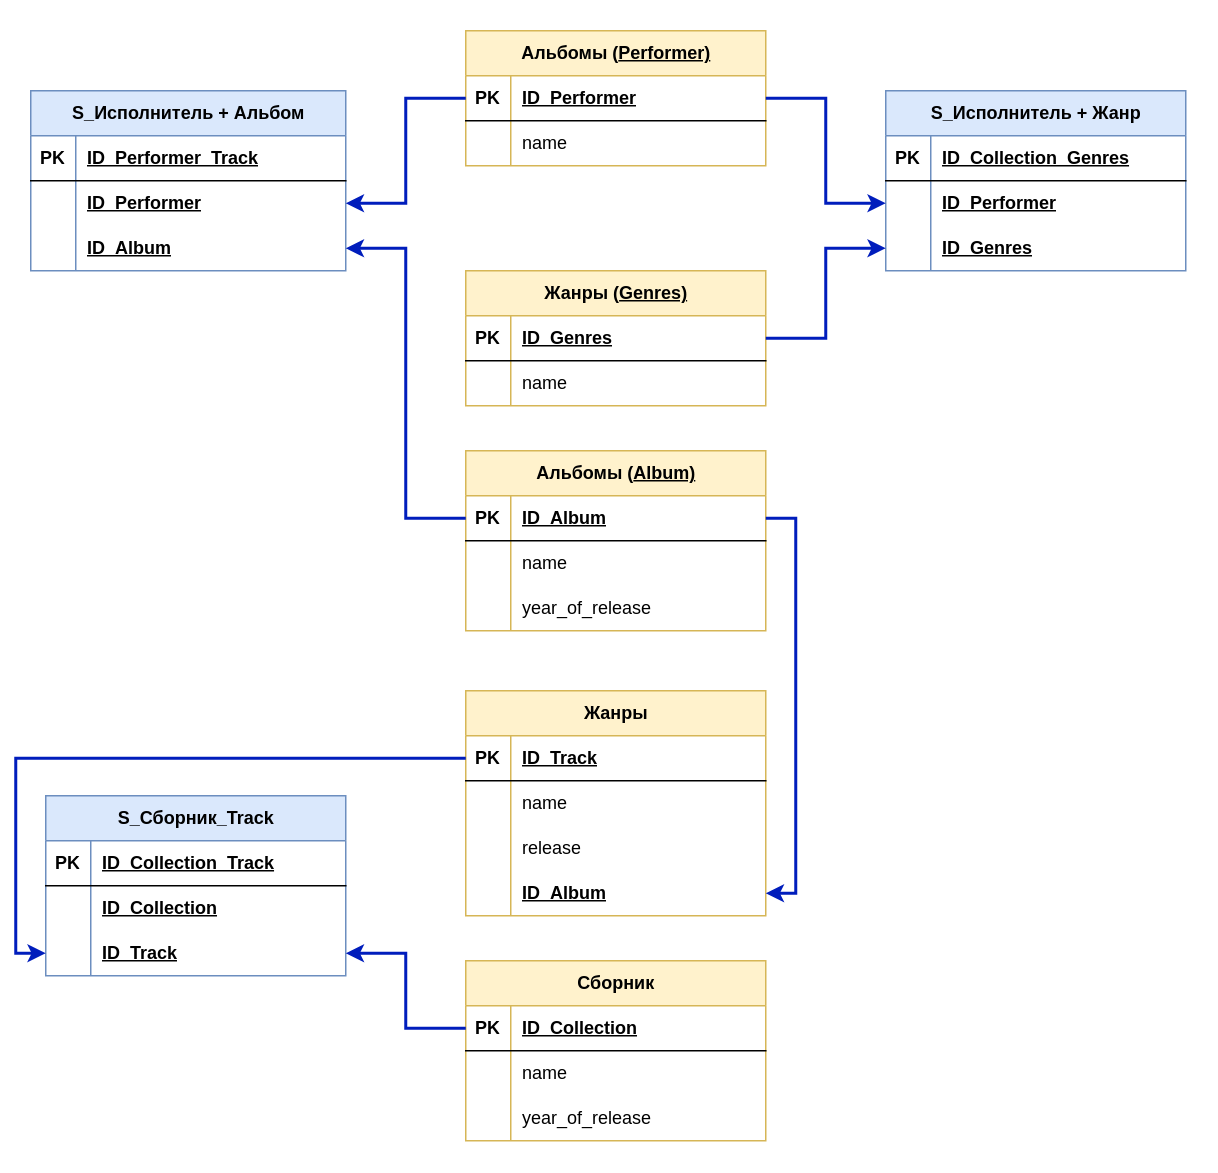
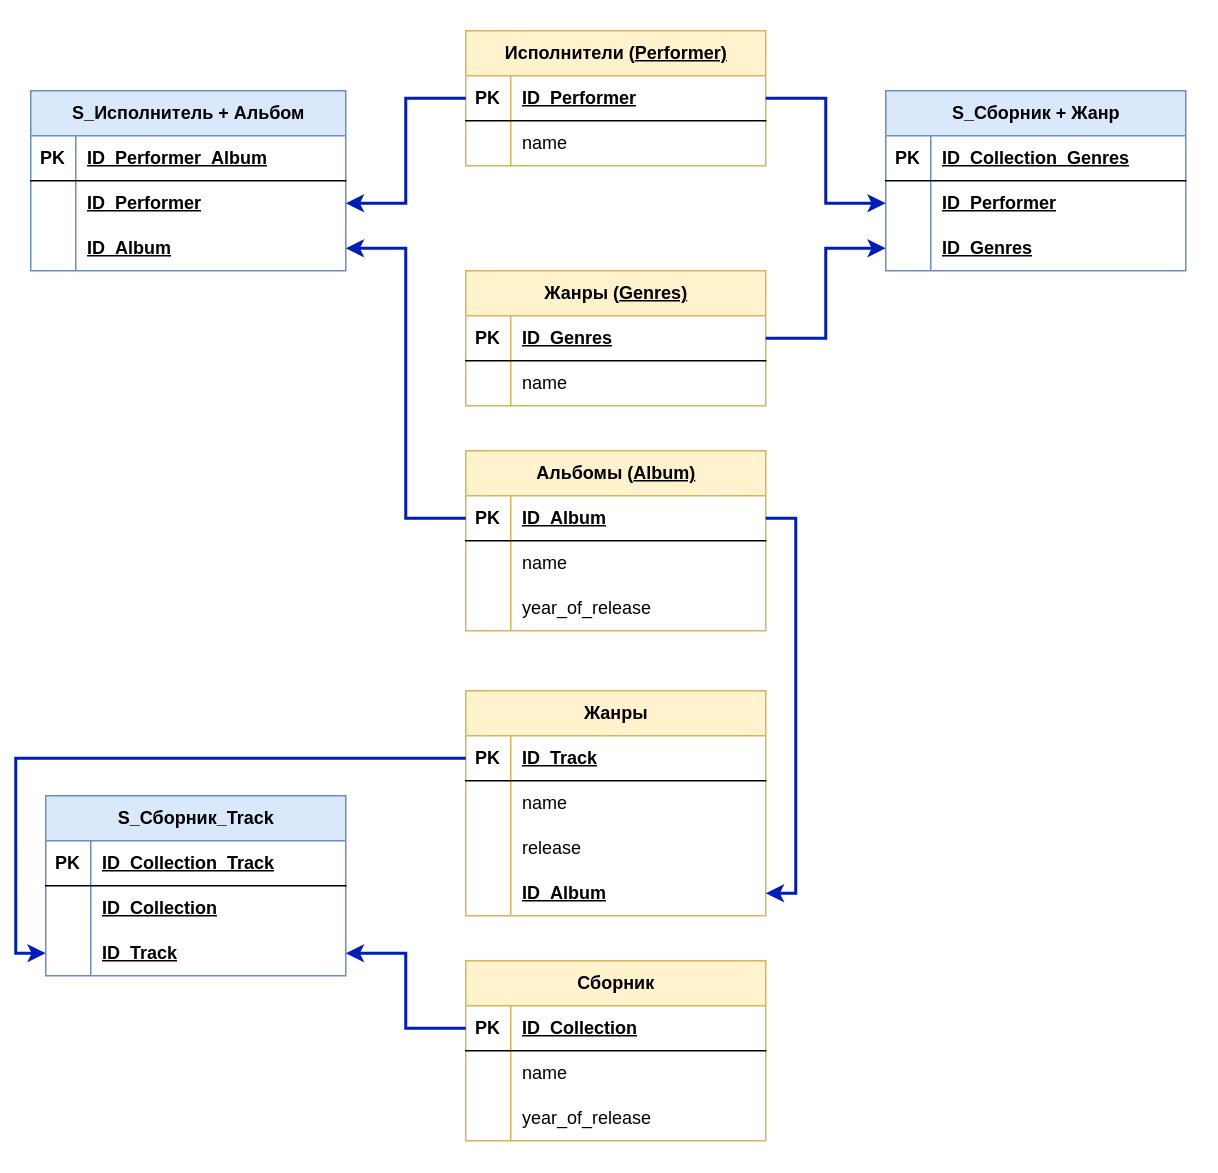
node "Альбомы (Performer)": label "Альбомы (Performer)" -> "Исполнители (Performer)"
node "S_Исполнитель + Жанр": label "S_Исполнитель + Жанр" -> "S_Сборник + Жанр"
node "ID_Performer_Track": label "ID_Performer_Track" -> "ID_Performer_Album"
